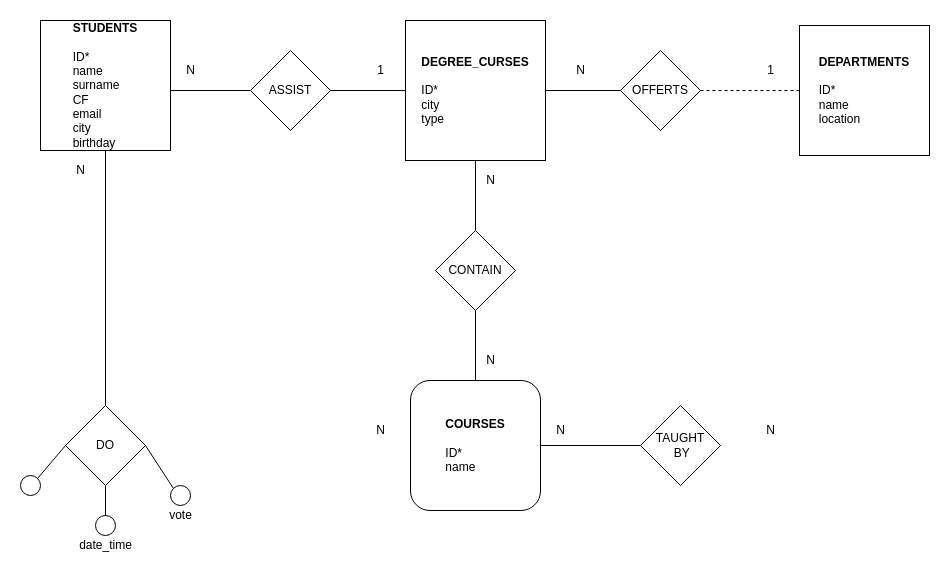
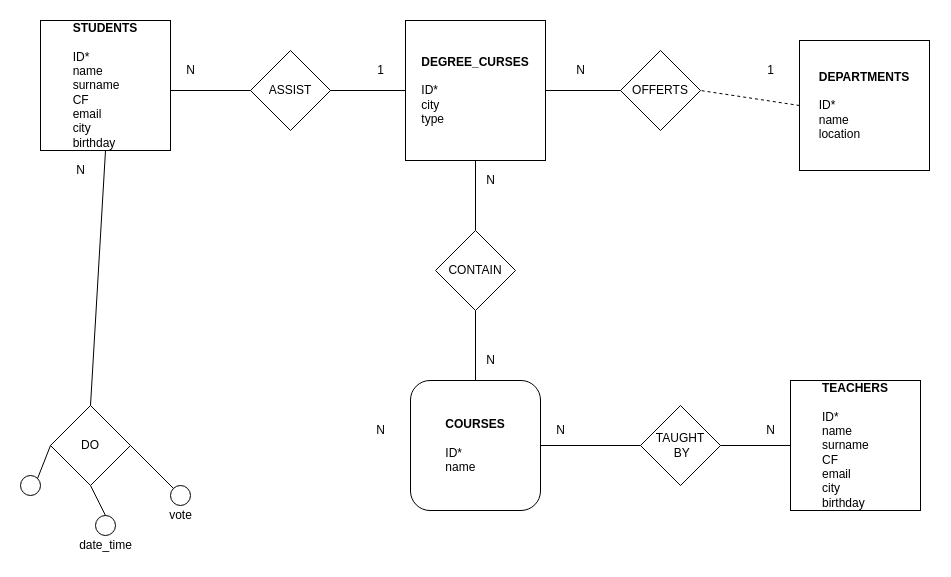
node "DEPARTMENTS ID* name location": moved (865, 91) -> (865, 106)
node "DO": moved (106, 446) -> (91, 446)
edge "TAUGHT BY" -- "TEACHERS ID* name surname CF email city birthday": added
node "TEACHERS ID* name surname CF email city birthday": added
